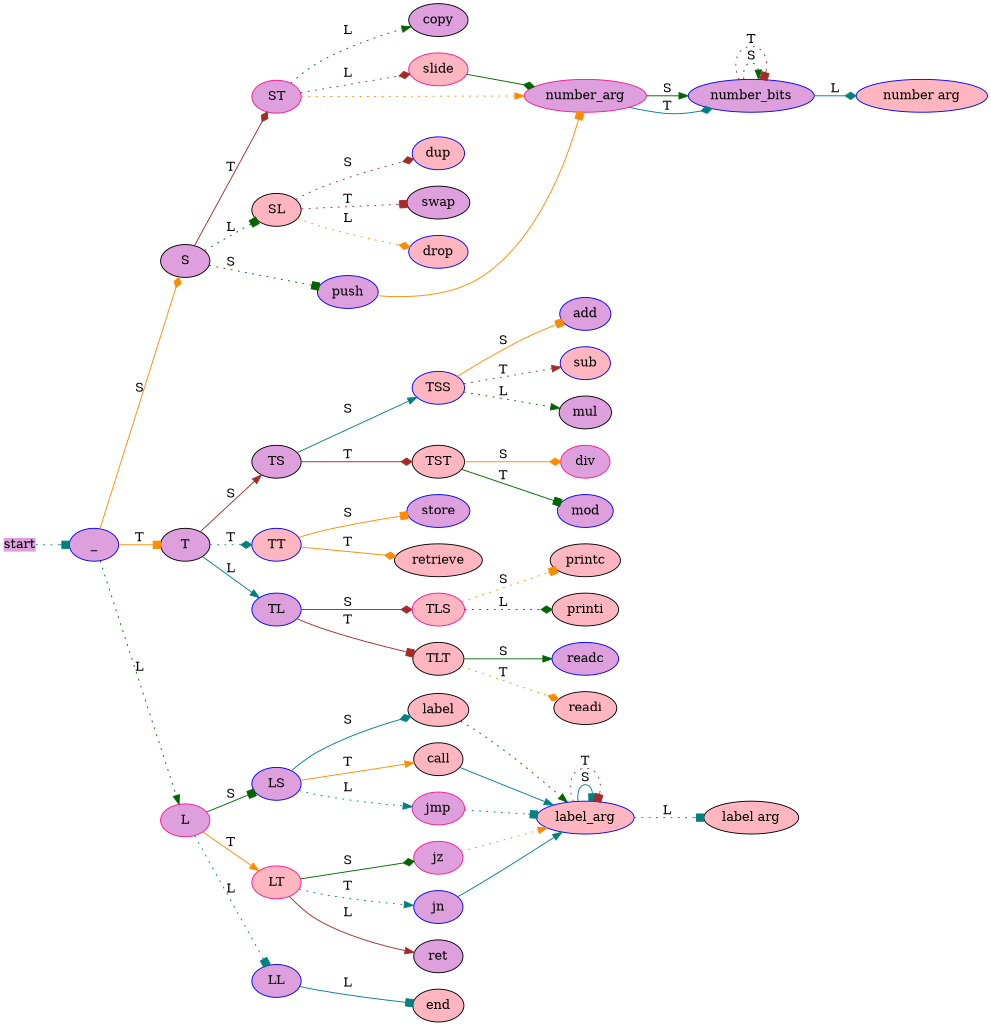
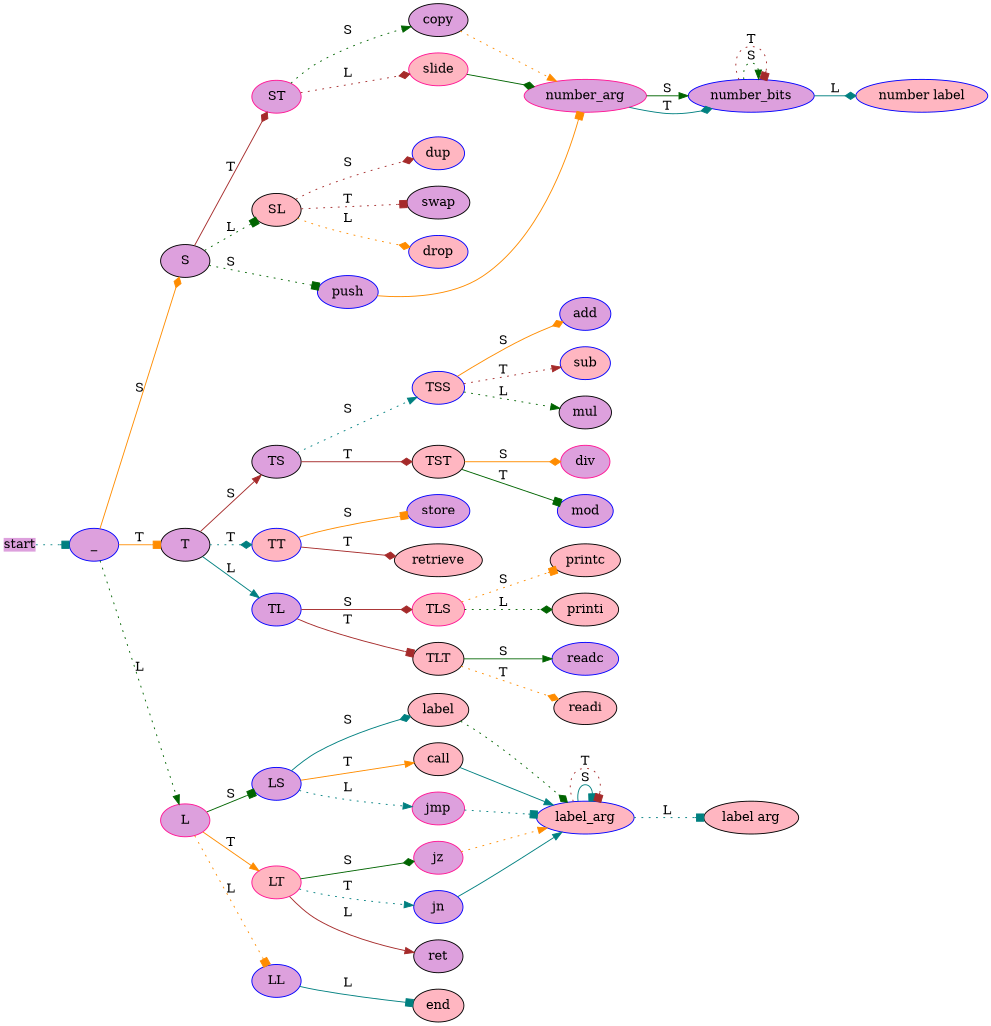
edge "ST" -> "copy": label "L" -> "S"
edge "ST" -> "number_arg": now "copy" -> "number_arg"
node "number arg": label "number arg" -> "number label"
edge "TSS" -> "add": arrowhead box -> diamond
edge "TS" -> "TSS": style solid -> dotted
edge "TT" -> "retrieve": color darkorange -> brown
edge "label" -> "label_arg": arrowhead normal -> diamond
edge "L" -> "LL": color teal -> darkorange
